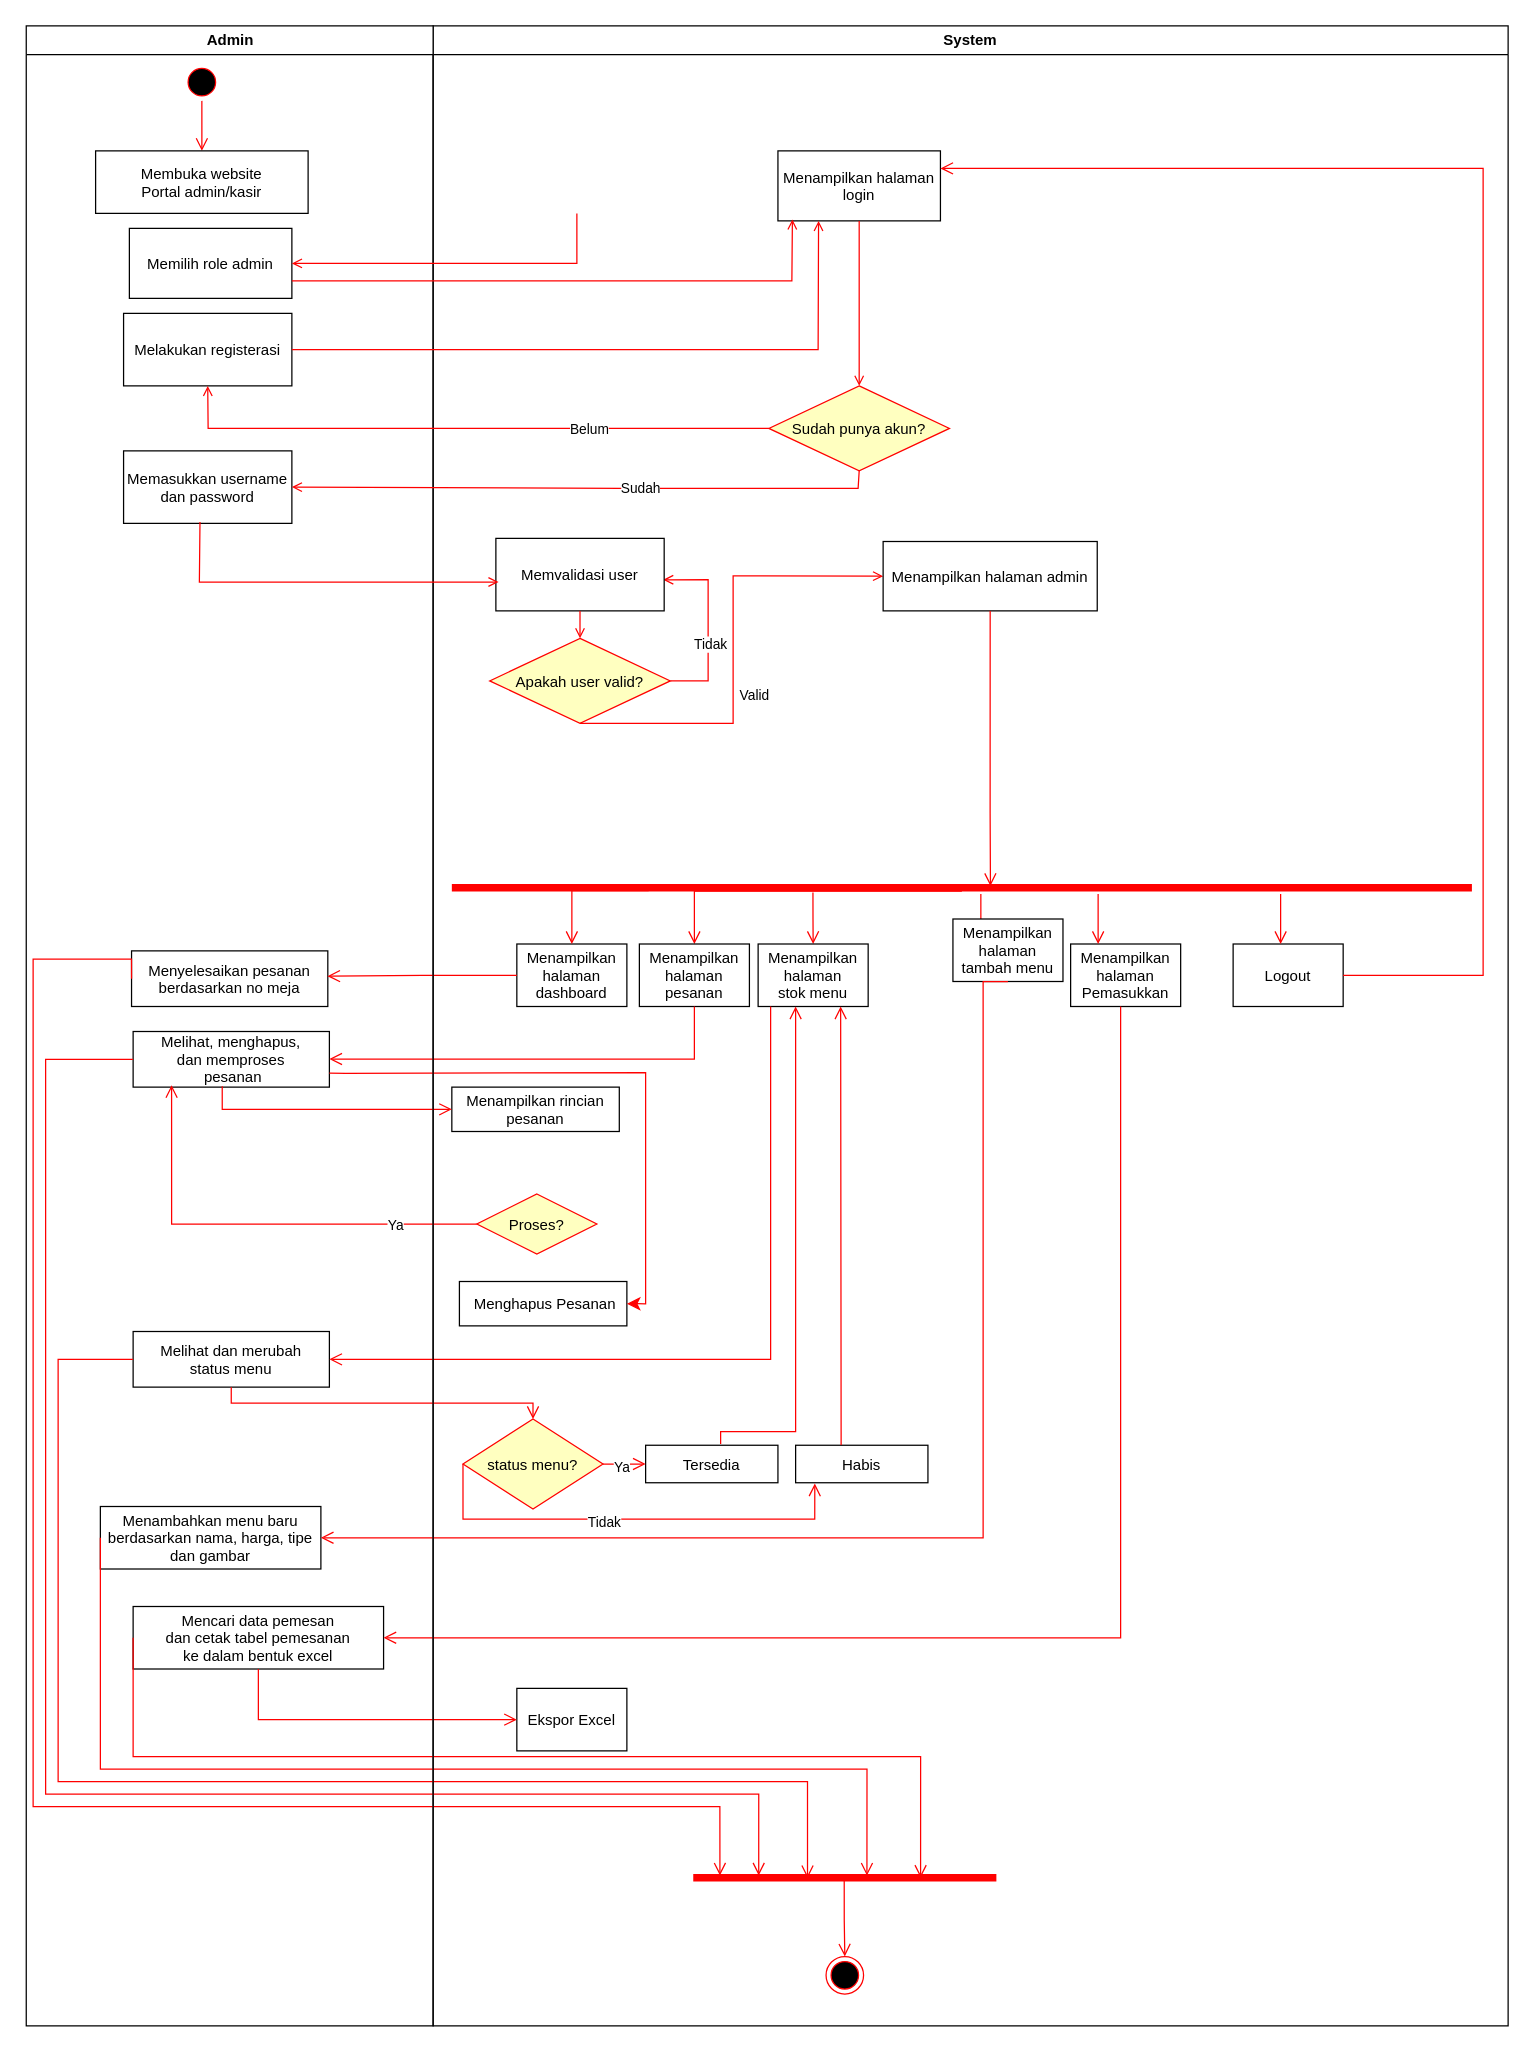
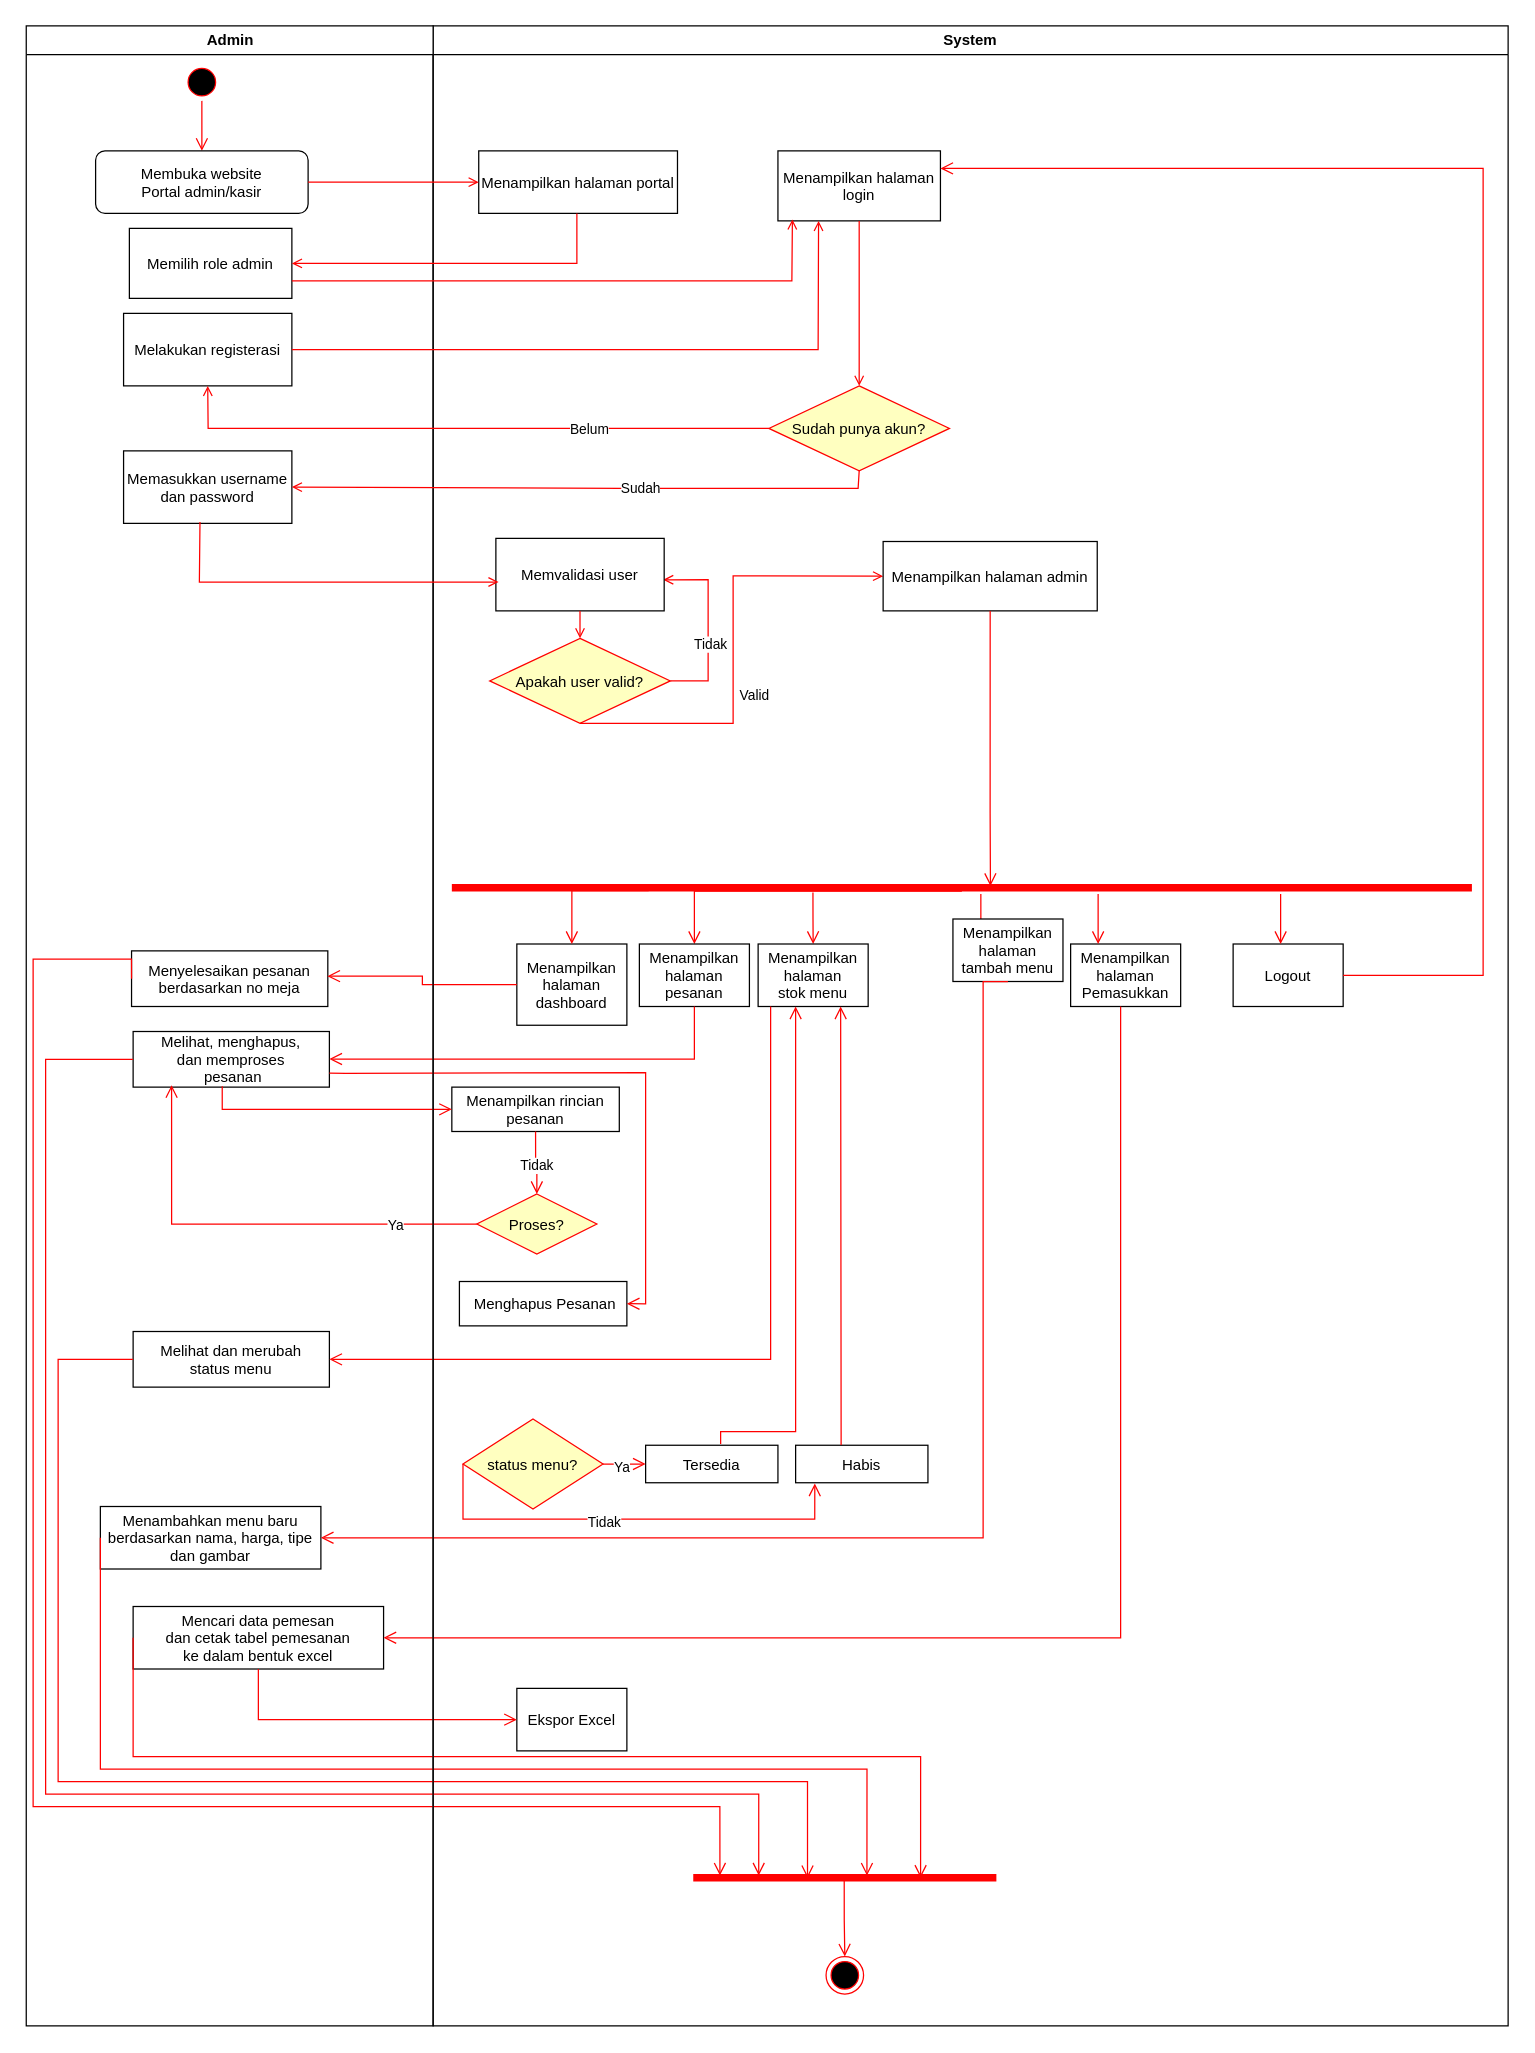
node "Membuka website Portal admin/kasir": shape rectangle -> rounded rectangle
edge "Membuka website Portal admin/kasir" -> "Menampilkan halaman portal": added
node "Menampilkan halaman portal": added
node "Menampilkan halaman dashboard": size 110x63 -> 110x81
edge "Menampilkan rincian pesanan" -> "Proses?": added, label "Tidak"
edge "Melihat, menghapus, dan memproses pesanan" -> "Menghapus Pesanan": arrowhead classic -> open
edge "Melihat dan merubah status menu" -> "status menu?": removed
